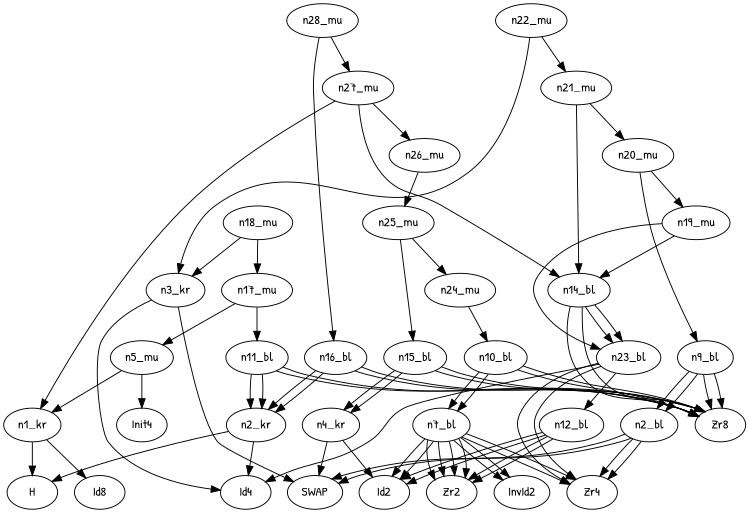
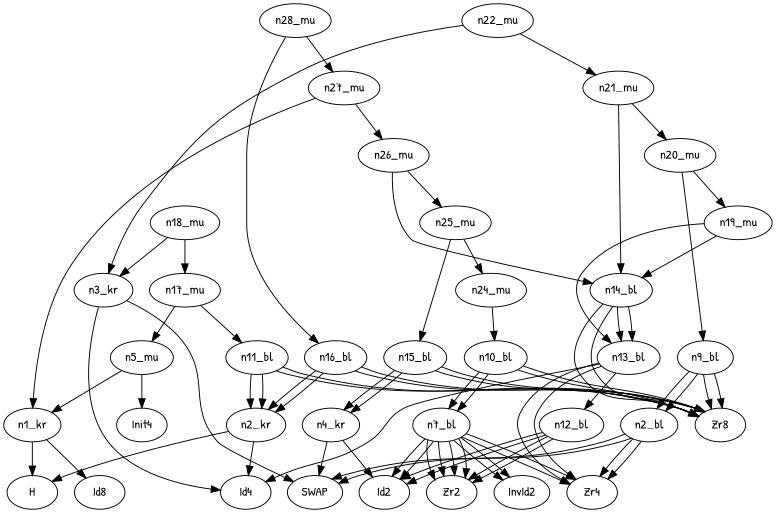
edge "n27_mu" -> "n14_bl": now "n26_mu" -> "n14_bl"
node "n23_bl": label "n23_bl" -> "n13_bl"
